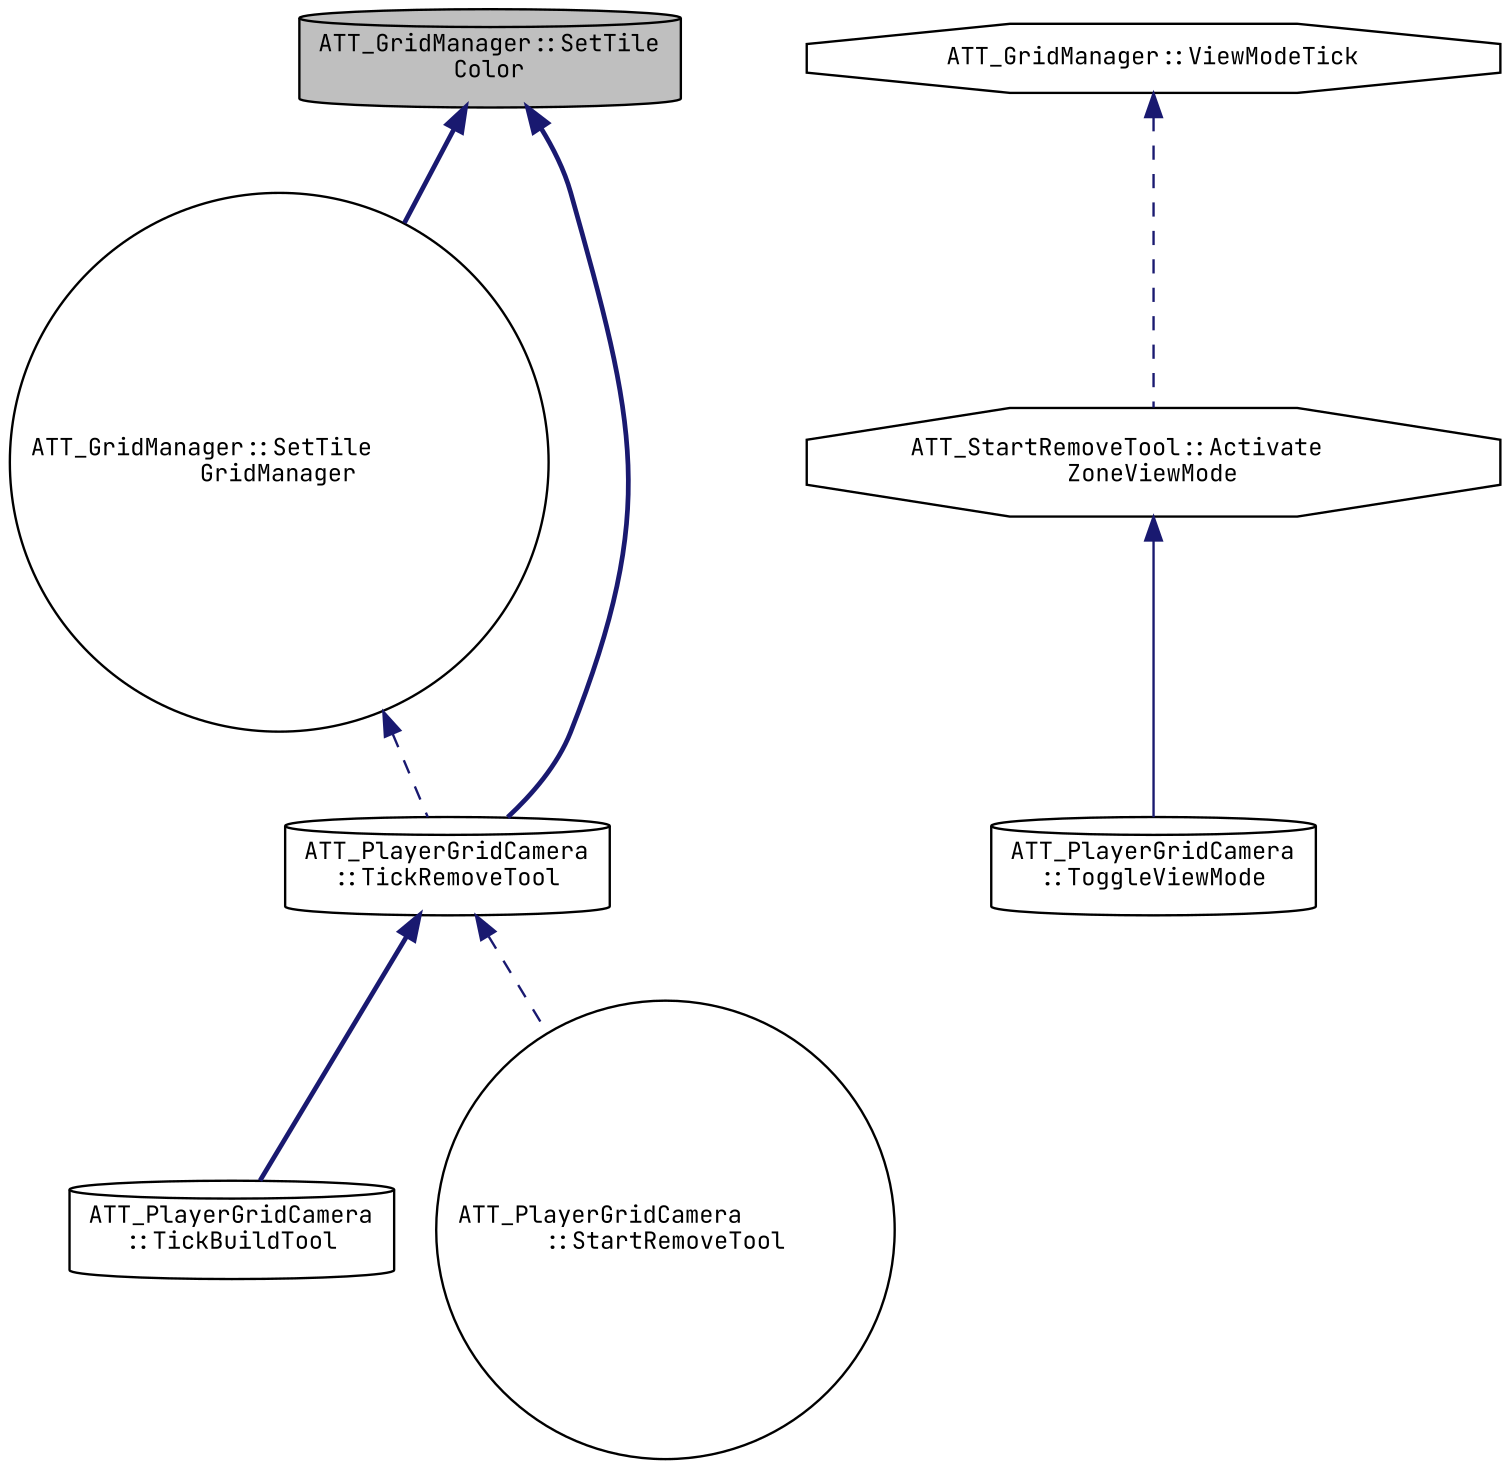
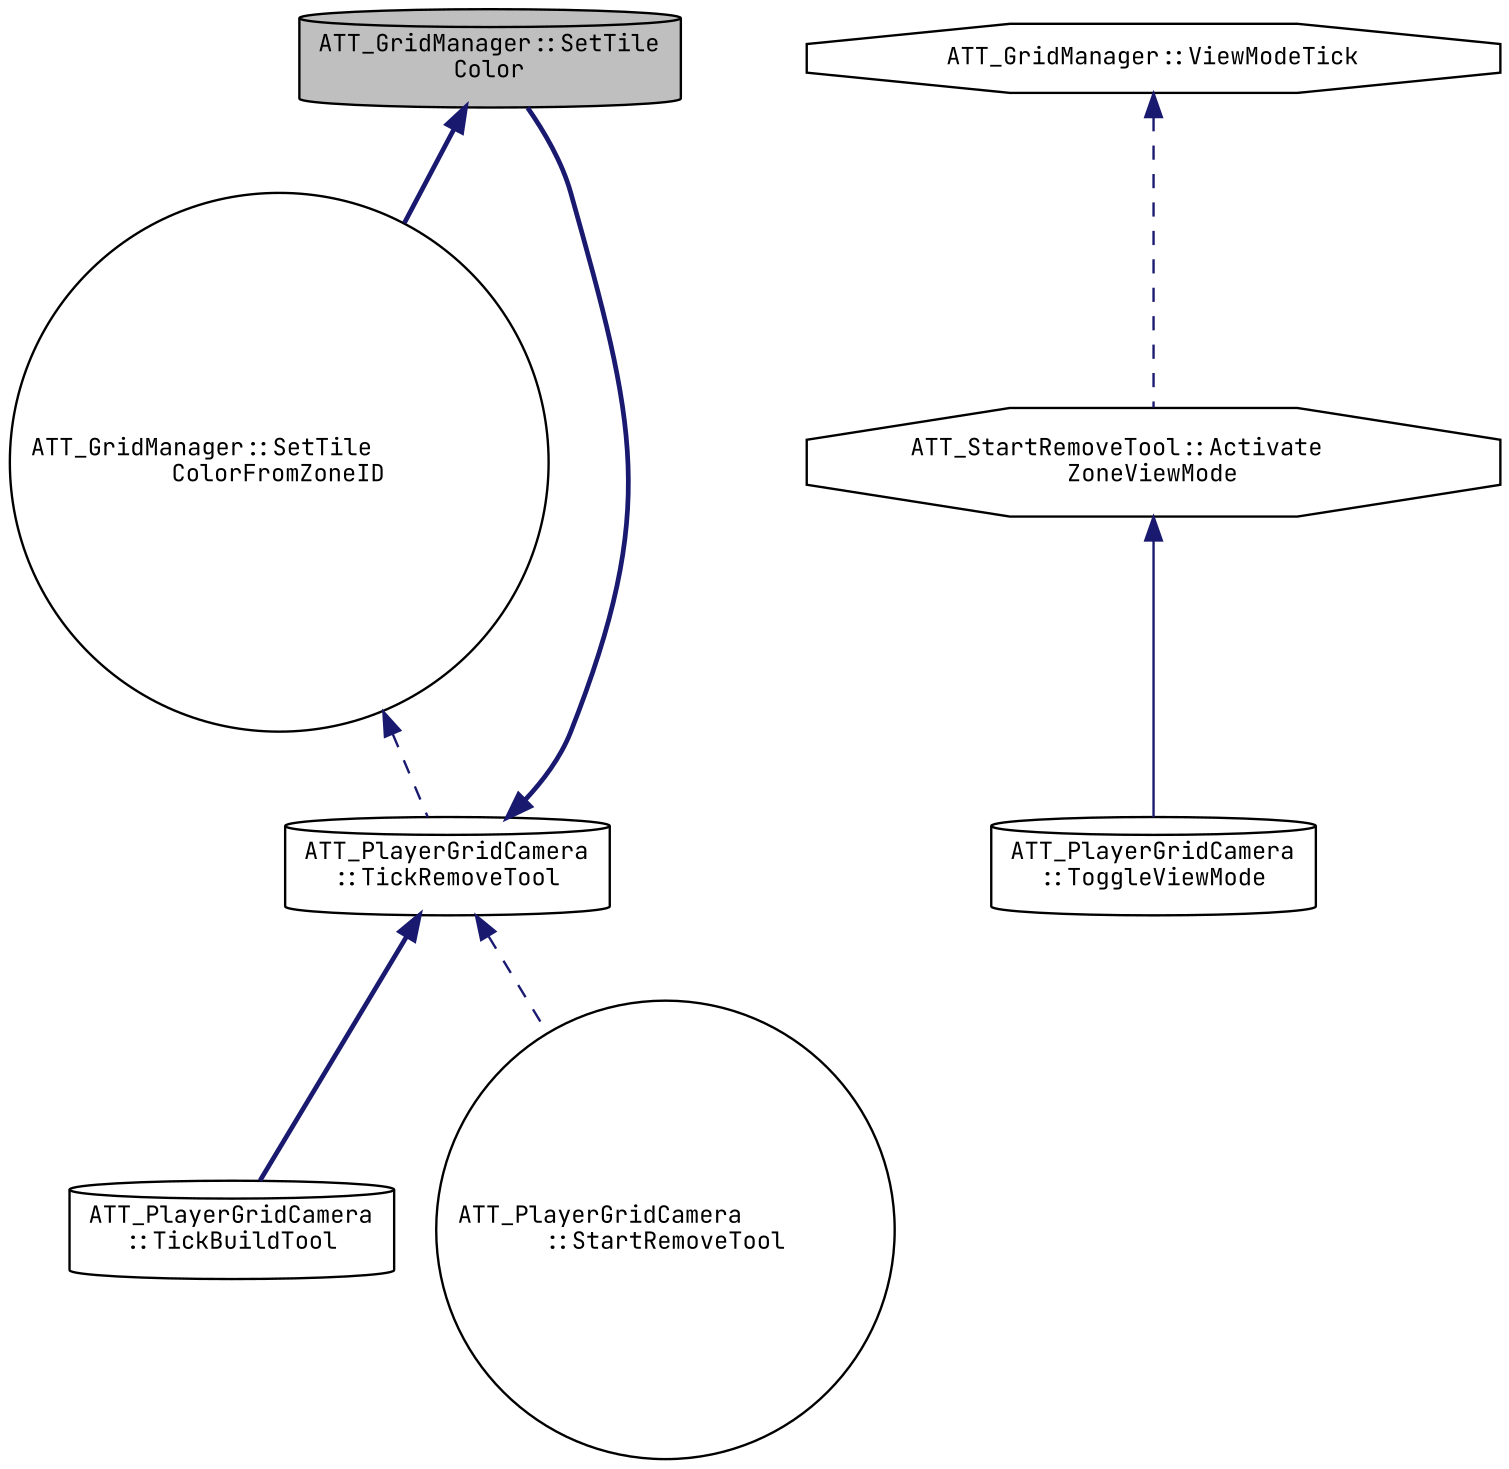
node "ATT_GridManager::SetTile GridManager": label "ATT_GridManager::SetTile GridManager" -> "ATT_GridManager::SetTile ColorFromZoneID"
edge "ATT_PlayerGridCamera ::TickRemoveTool" -> "ATT_GridManager::SetTile Color": reversed
